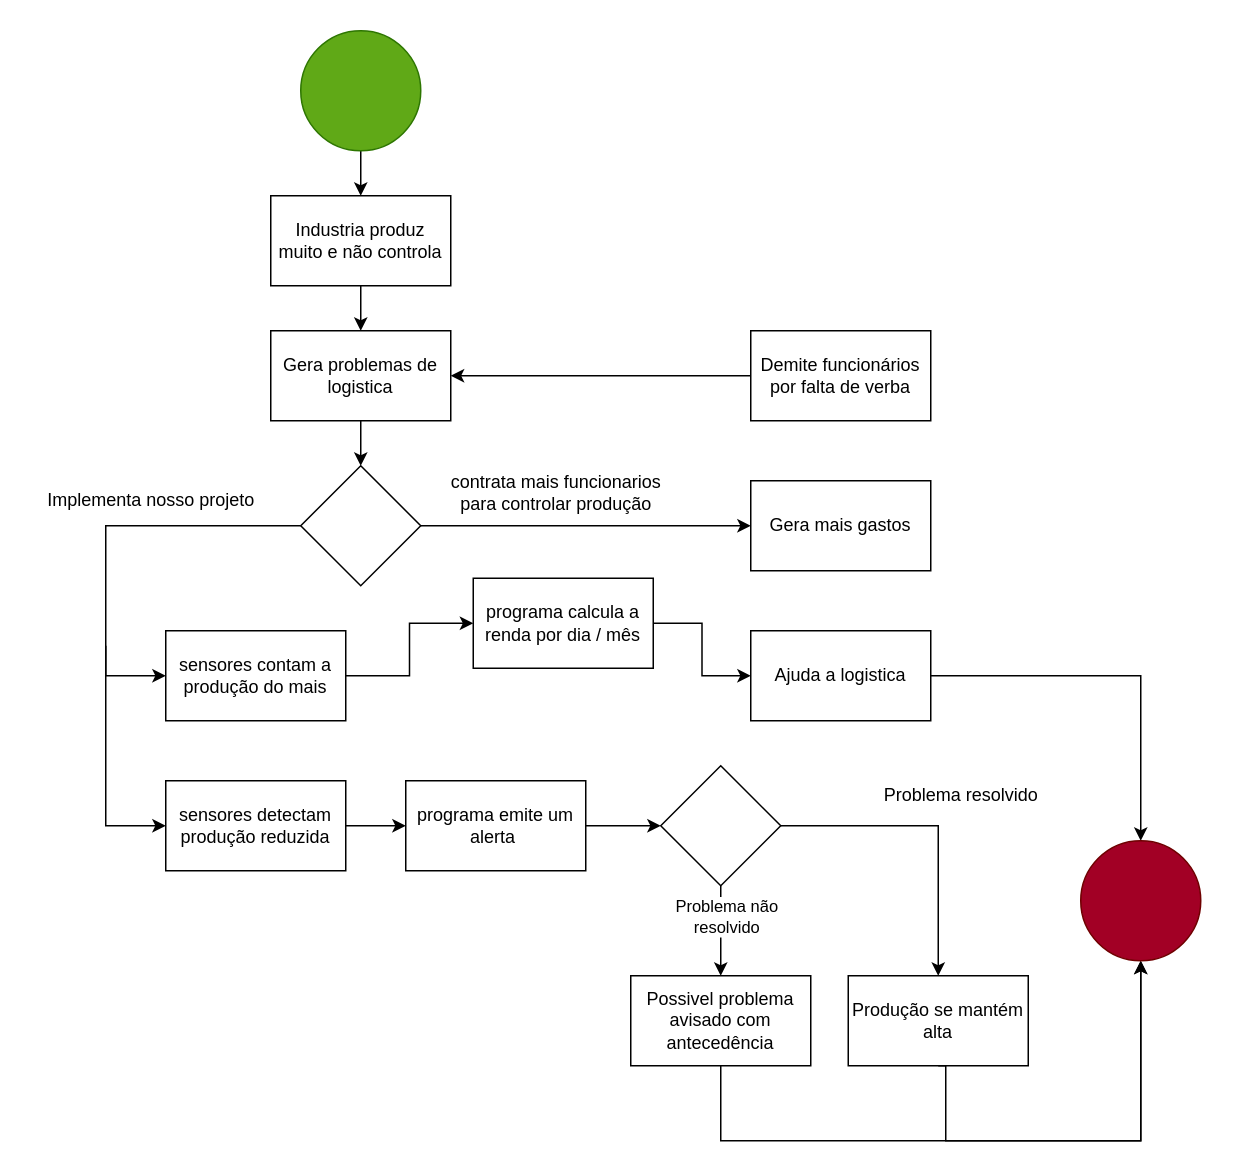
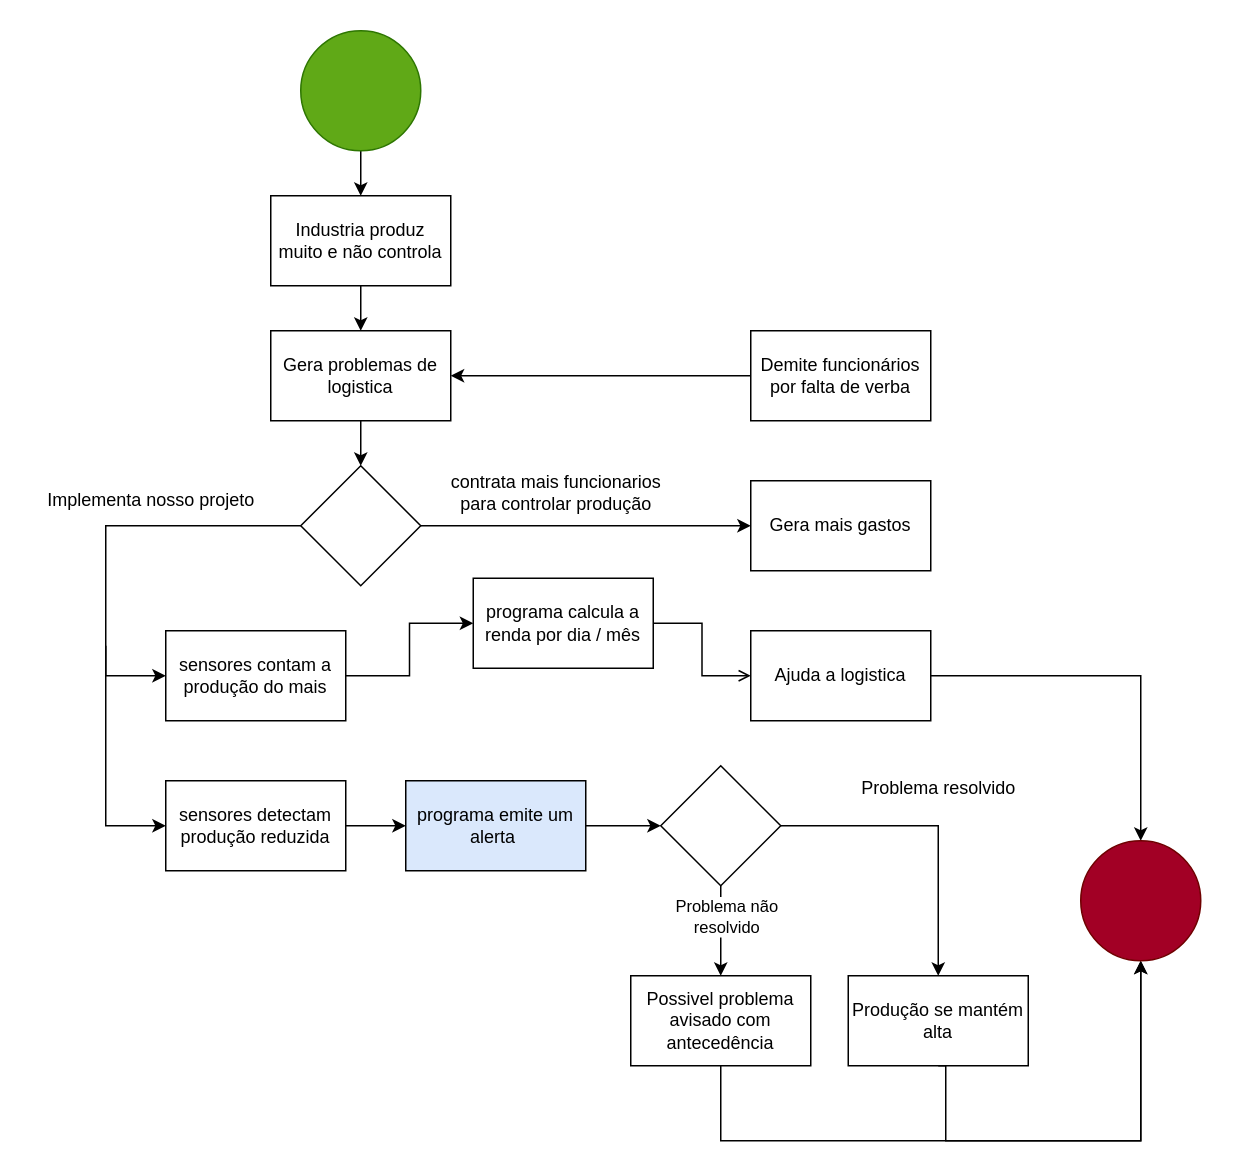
edge "programa calcula a renda por dia / mês" -> "Ajuda a logistica": arrowhead classic -> open
node "Problema resolvido": moved (961, 796) -> (938, 788)
node "programa emite um alerta": fillcolor #ffffff -> #dae8fc
